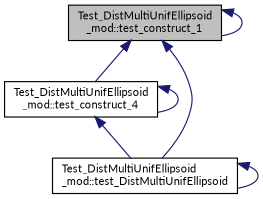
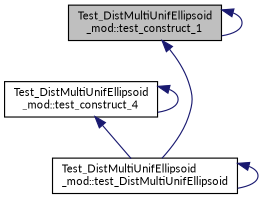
edge "Test_DistMultiUnifEllipsoid _mod::test_construct_4" -> "Test_DistMultiUnifEllipsoid _mod::test_construct_1": removed
